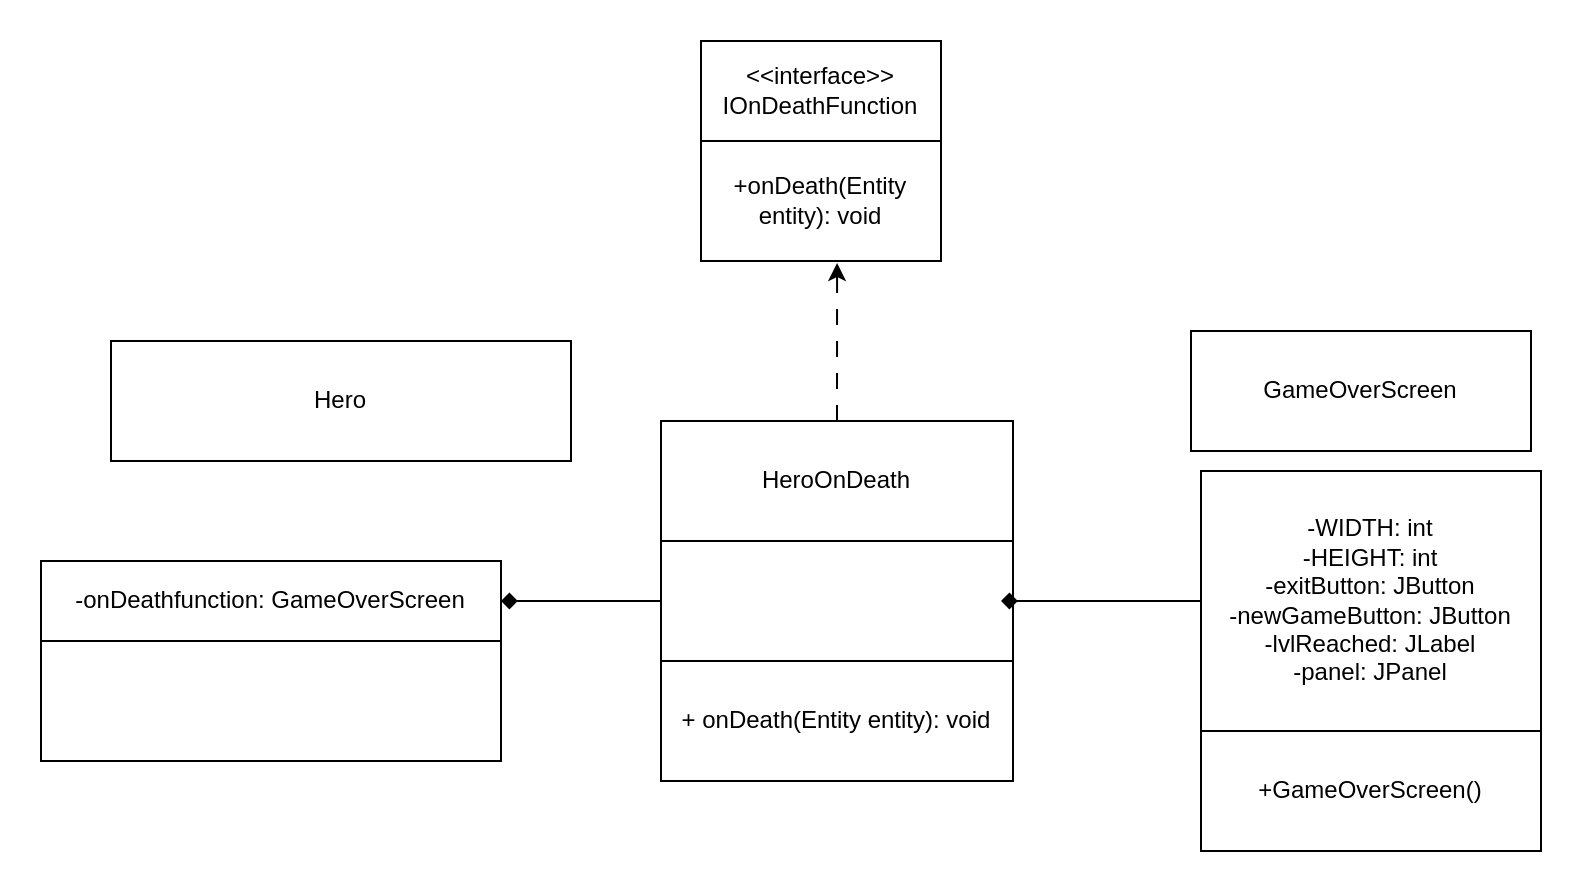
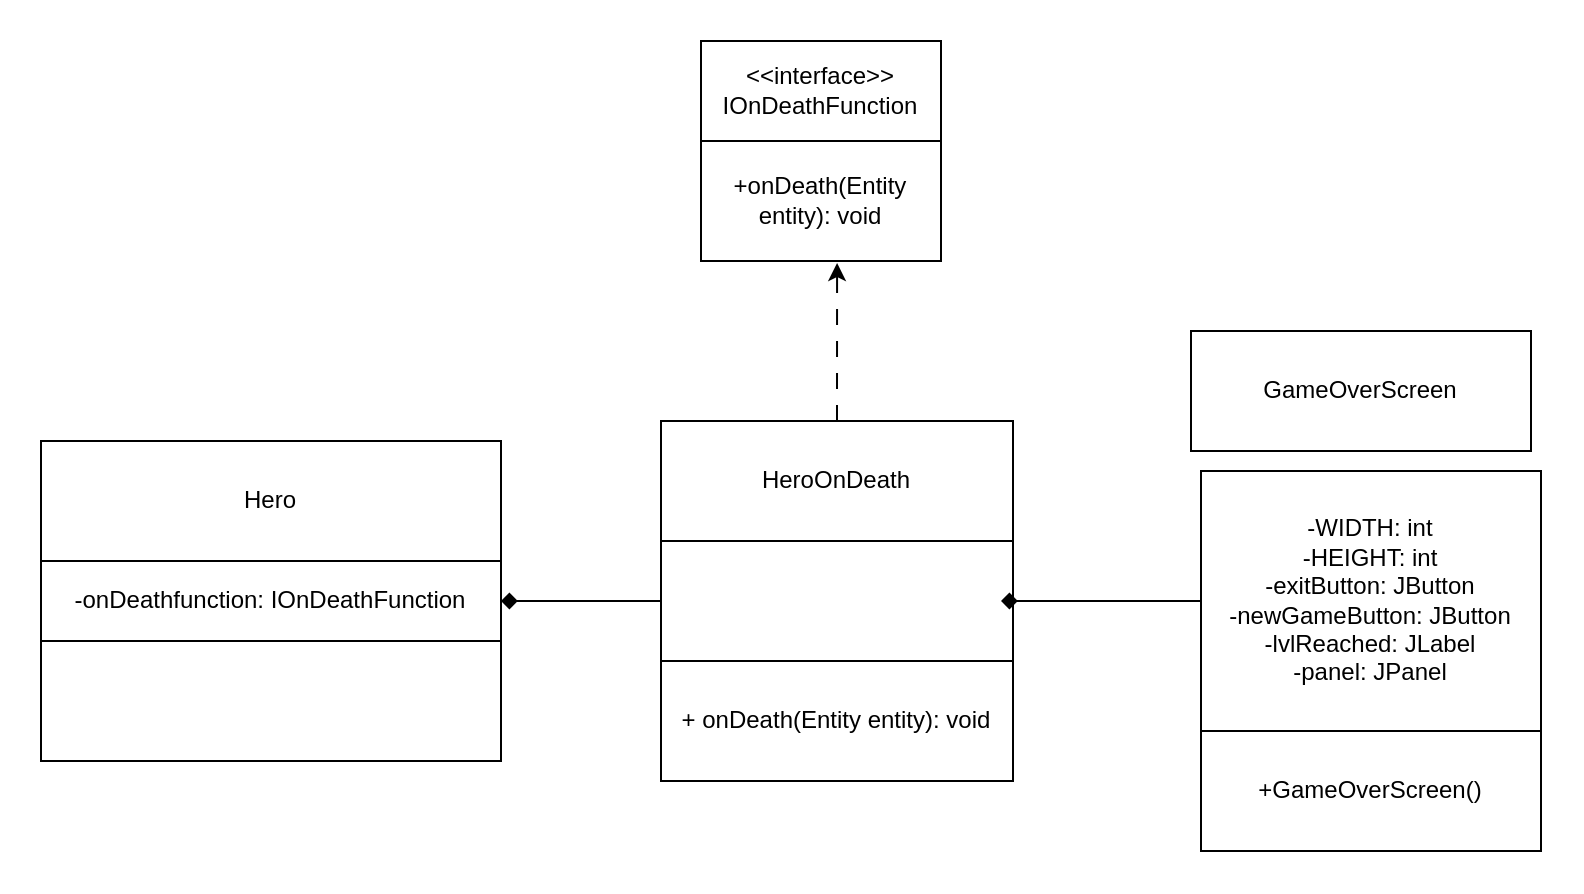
node "Hero": moved (341, 401) -> (271, 501)
node "-onDeathfunction: GameOverScreen": label "-onDeathfunction: GameOverScreen" -> "-onDeathfunction: IOnDeathFunction"
